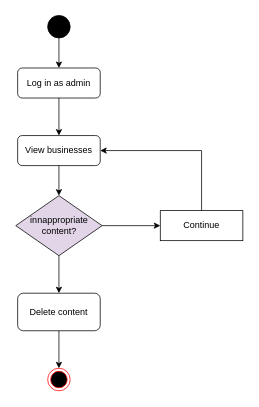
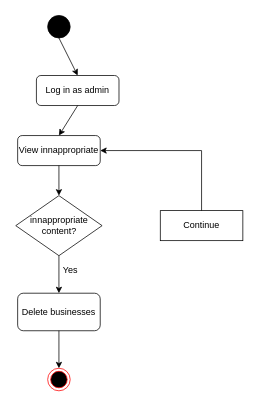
node "Log in as admin": moved (59, 83) -> (78, 90)
node "View businesses": label "View businesses" -> "View innappropriate"
node "innappropriate content?": fillcolor #e1d5e7 -> #ffffff
edge "innappropriate content?" -> "Continue": removed
node "Yes": added
node "Delete content": label "Delete content" -> "Delete businesses"
